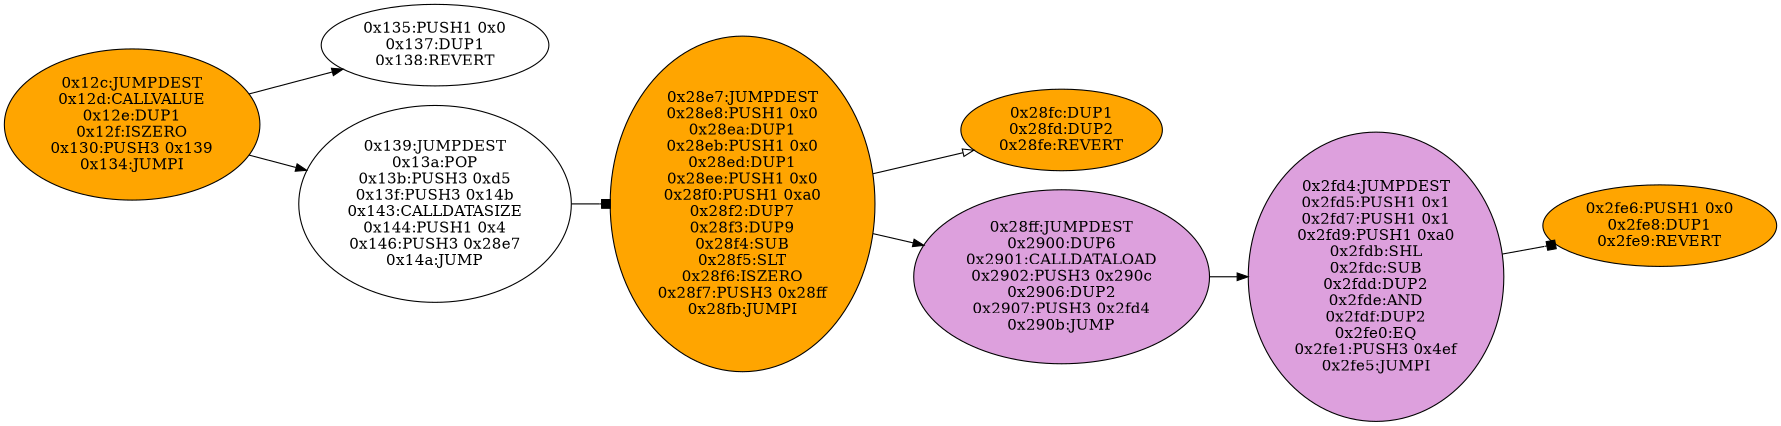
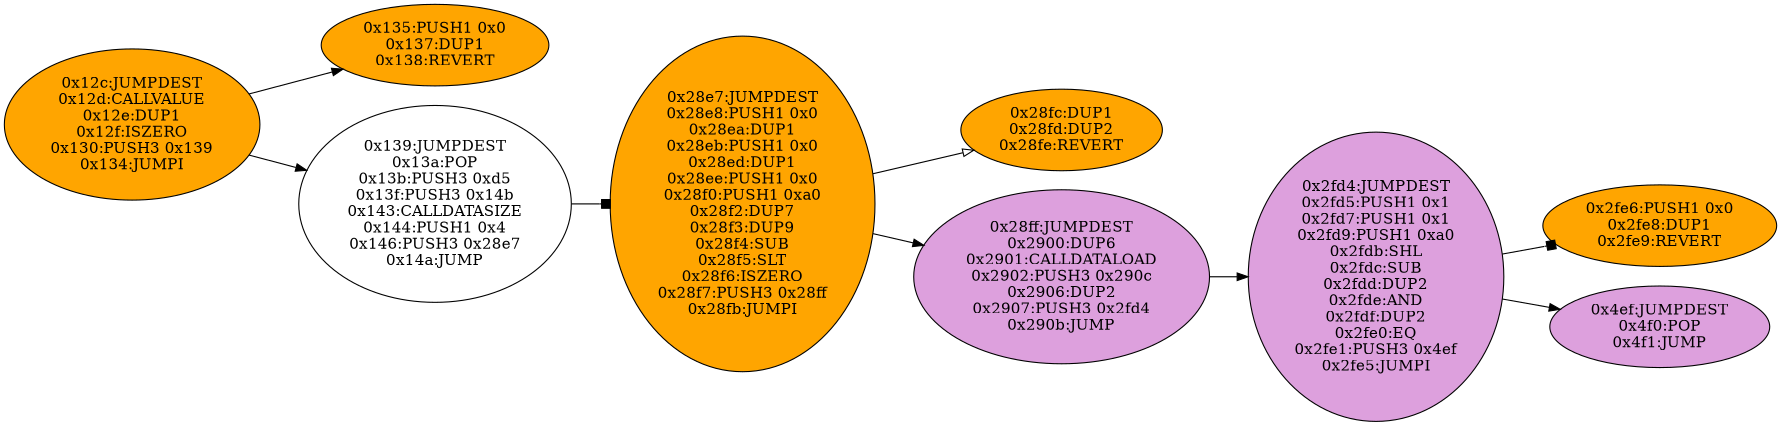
node "0x135:PUSH1 0x0 0x137:DUP1 0x138:REVERT": fillcolor white -> orange
node "0x4ef:JUMPDEST 0x4f0:POP 0x4f1:JUMP": added
